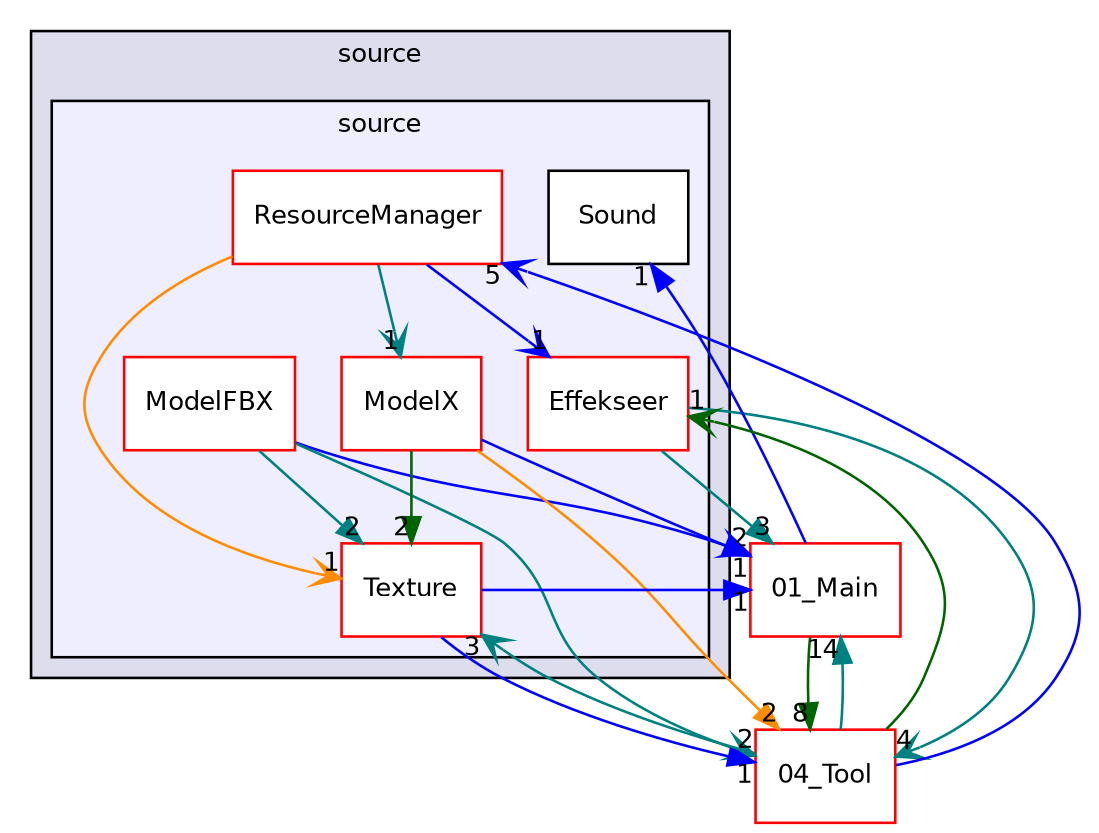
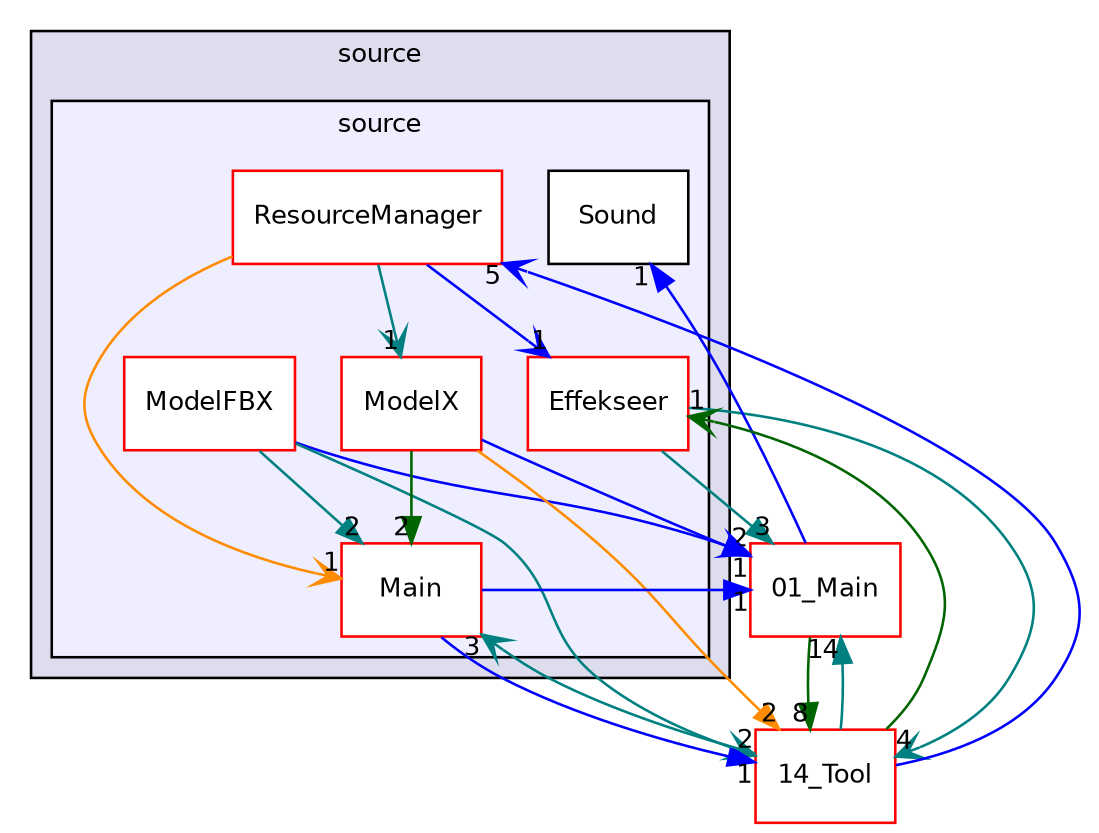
node "Texture": label "Texture" -> "Main"
node "04_Tool": label "04_Tool" -> "14_Tool"
